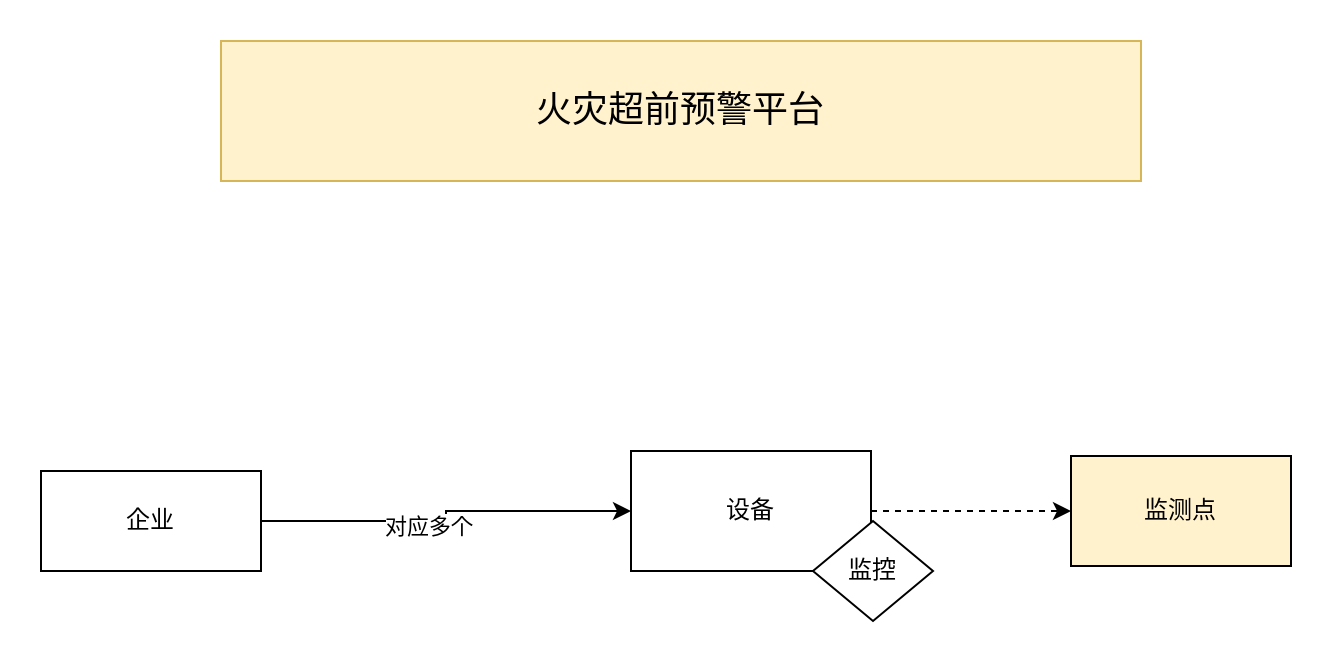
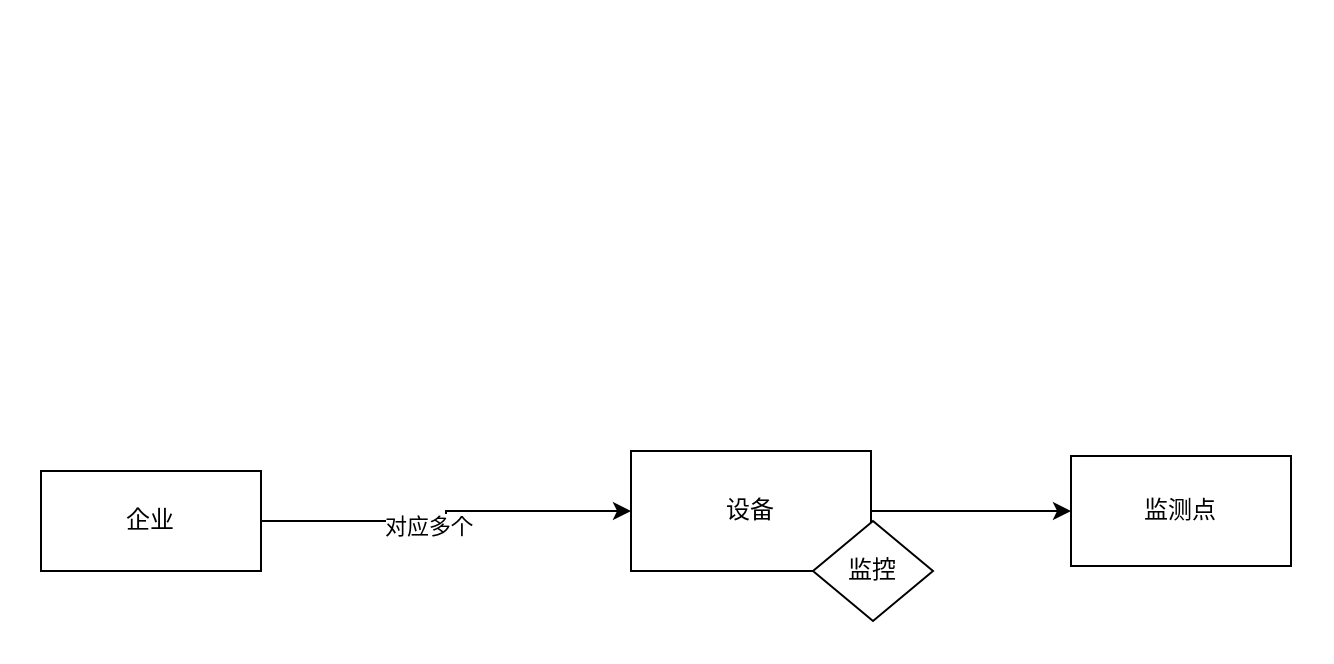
node "火灾超前预警平台": removed
edge "设备" -> "监测点": style dashed -> solid
node "监测点": fillcolor #fff2cc -> #ffffff
